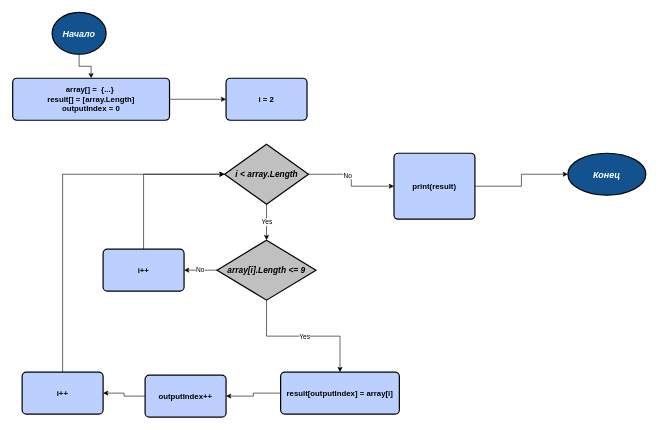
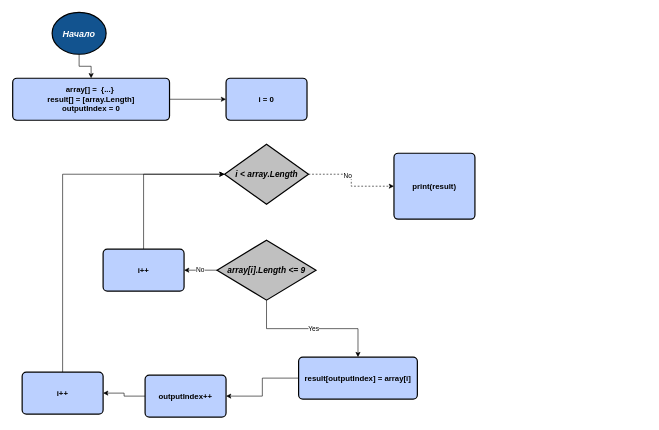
node "i = 2": label "i = 2" -> "i = 0"
node "Конец": removed
edge "print(result)" -> "Конец": removed
edge "i < array.Length" -> "print(result)": style solid -> dashed
edge "i < array.Length" -> "array[i].Length <= 9": removed, label "Yes"
node "result[outputIndex] = array[i]": moved (340, 393) -> (358, 378)
